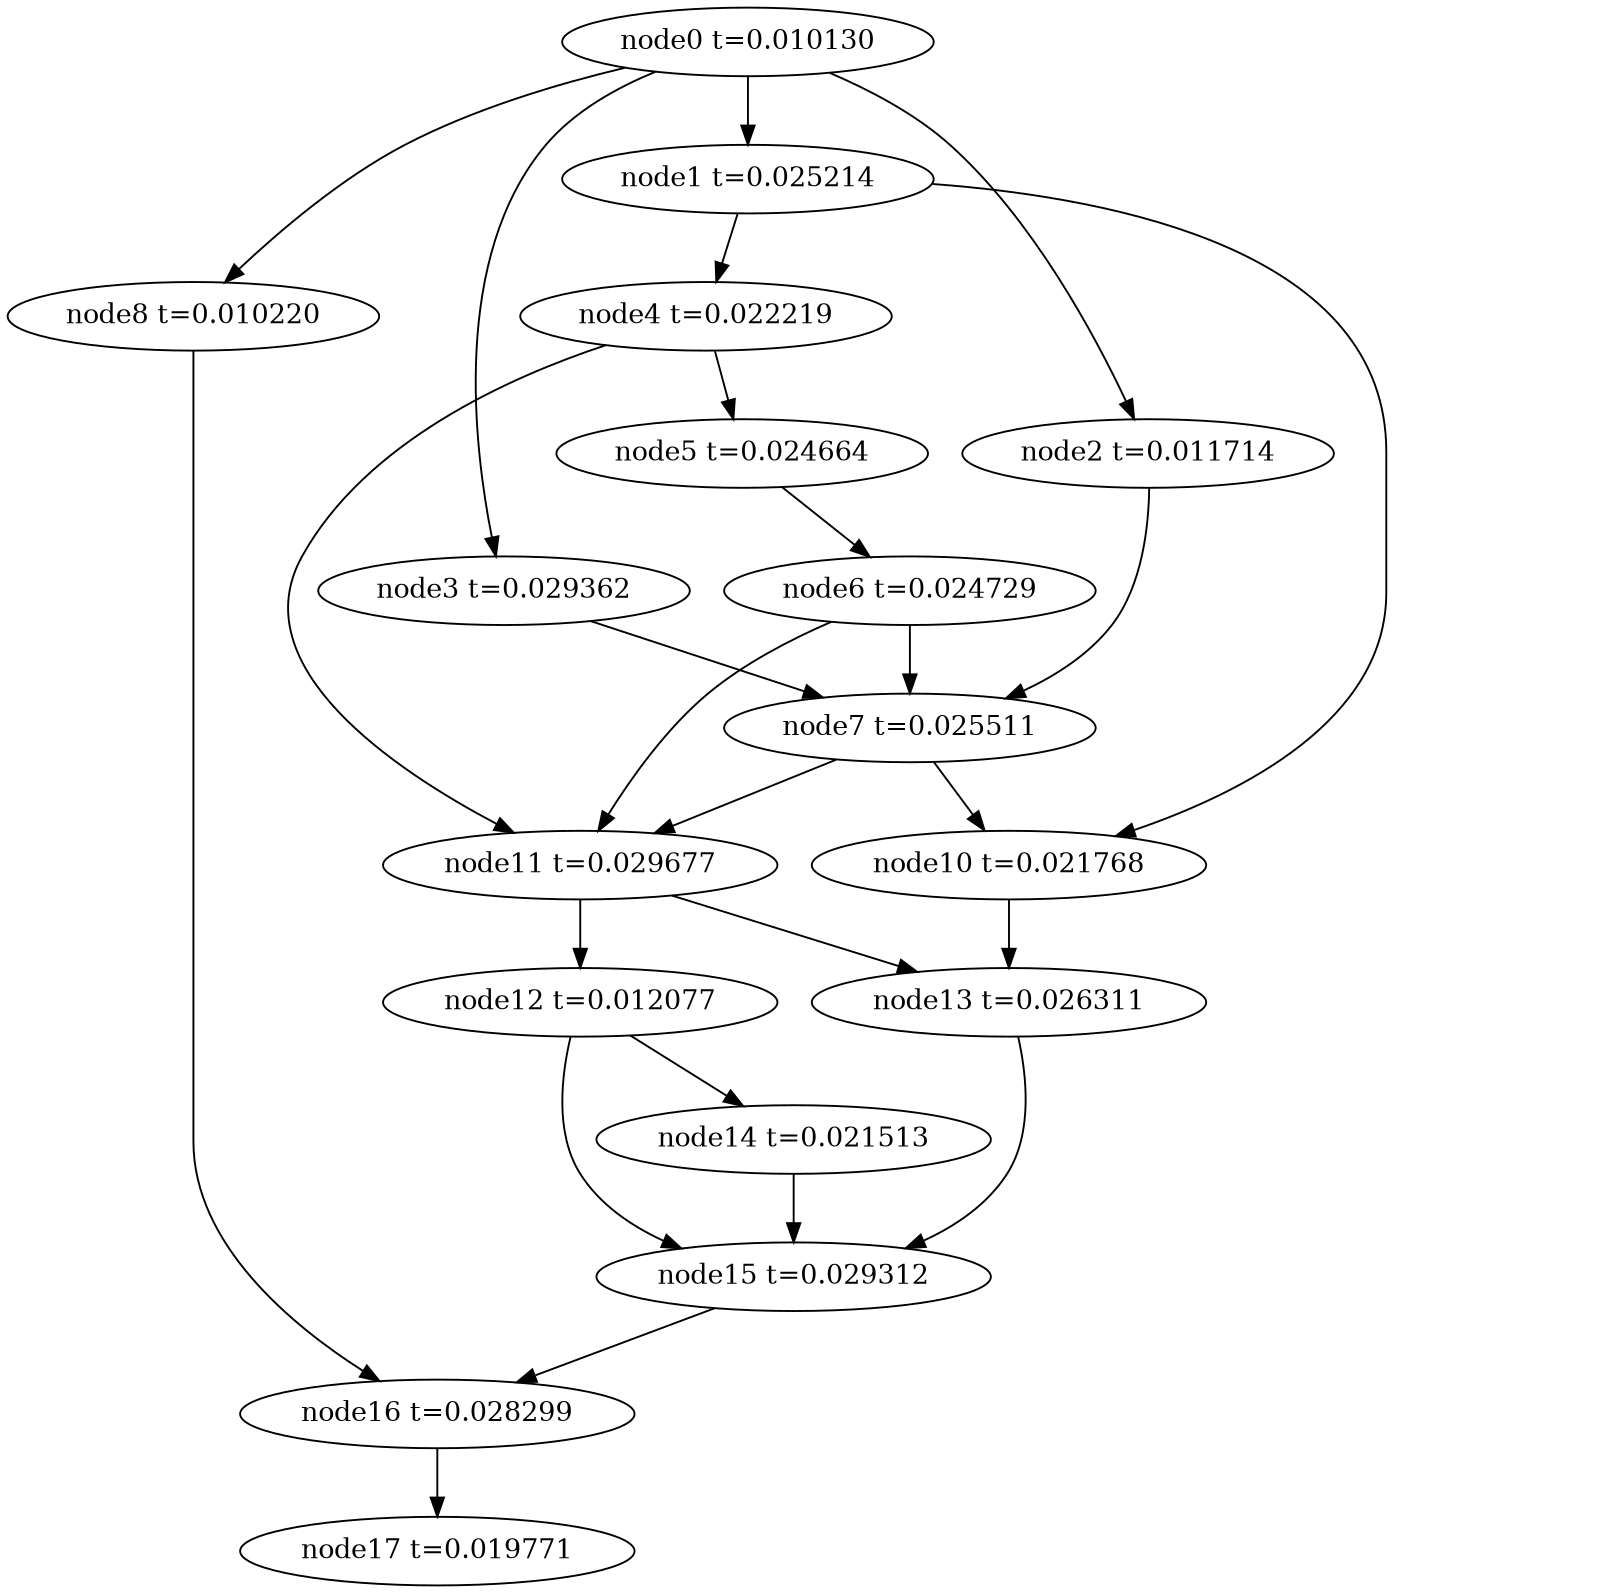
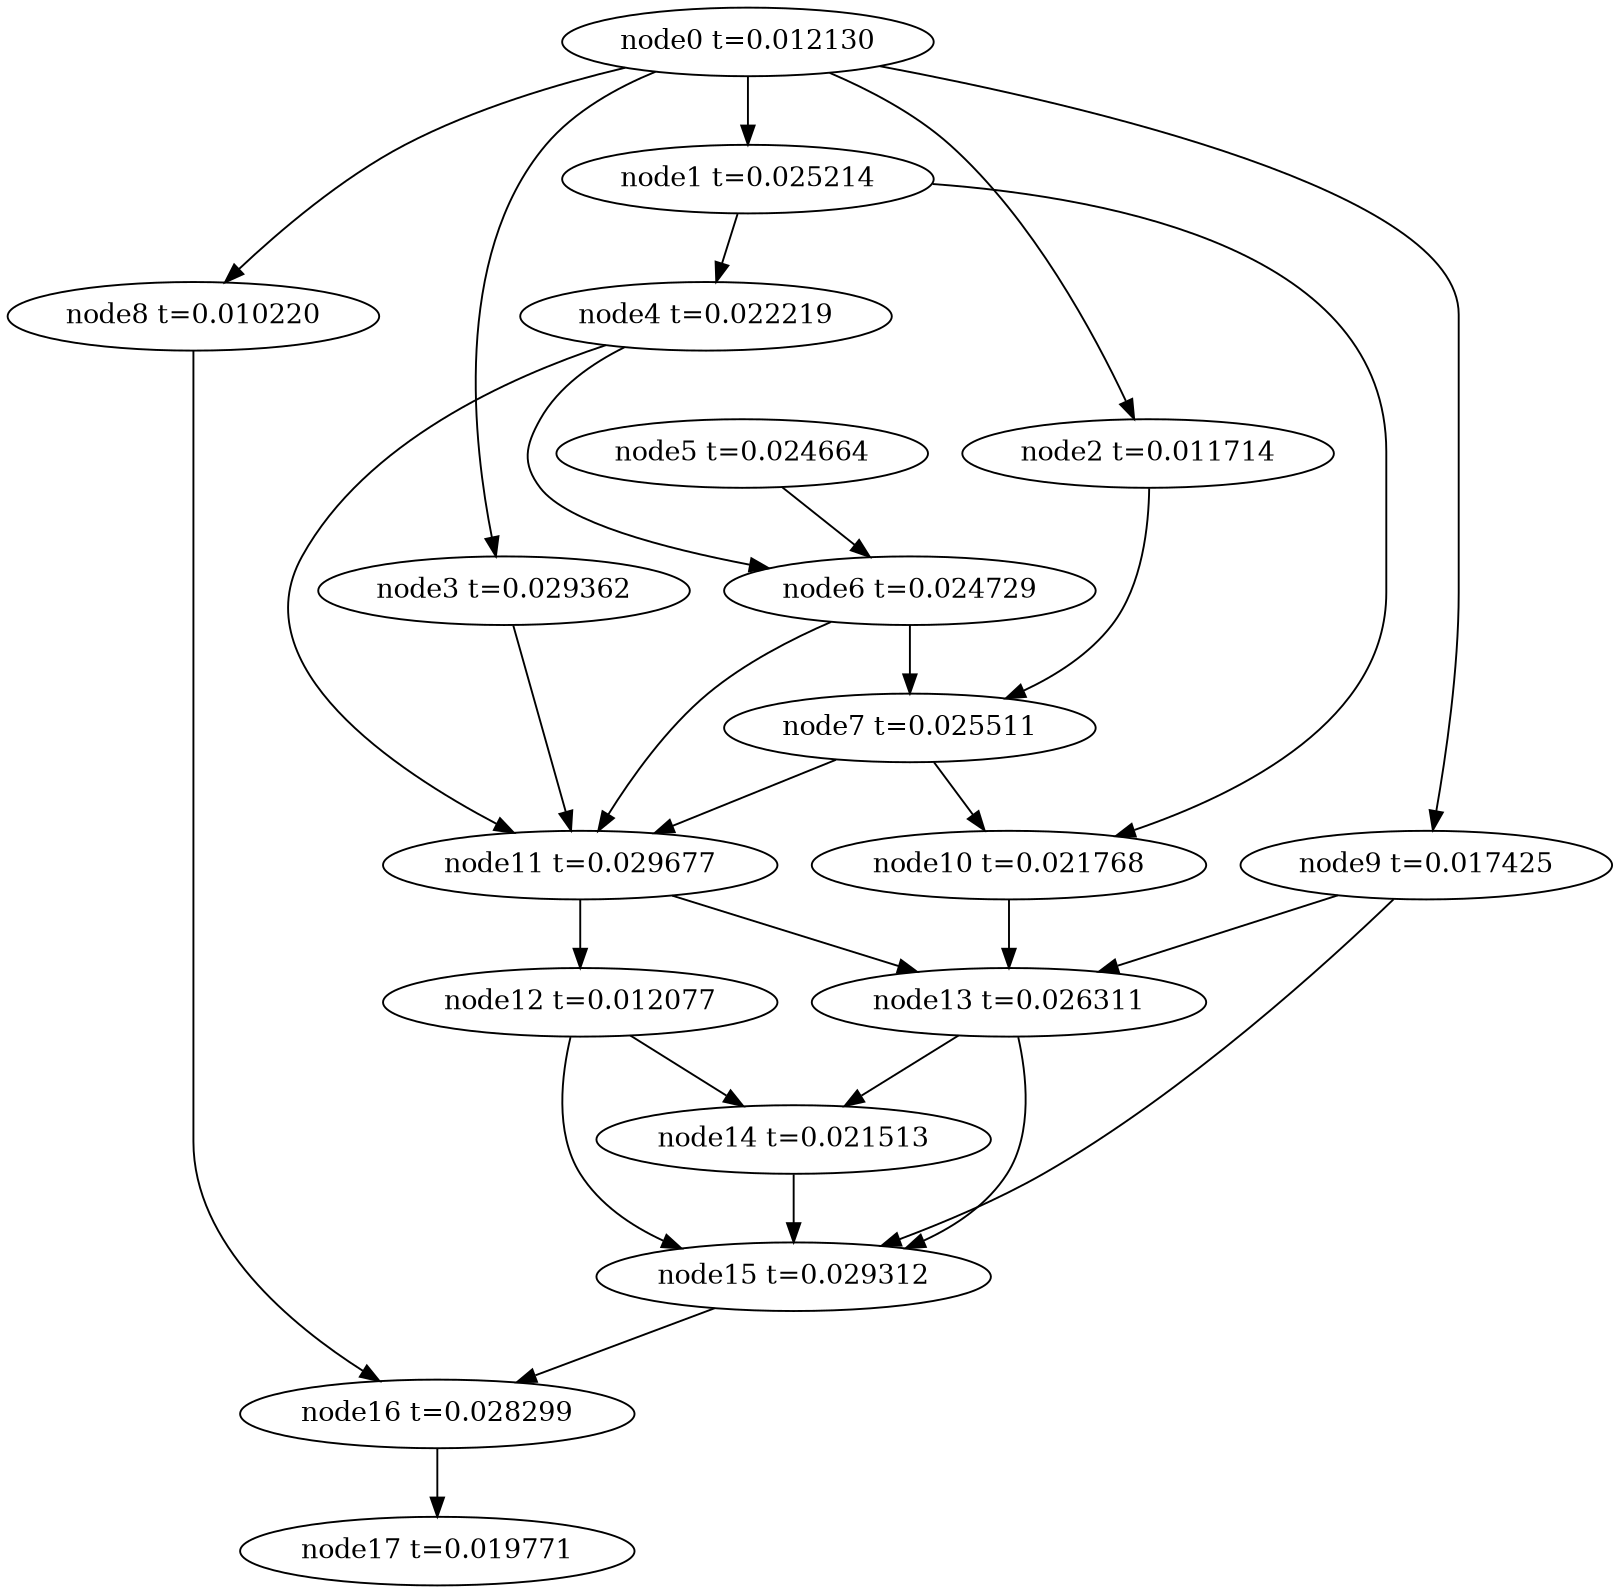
node "node0 t=0.010130": label "node0 t=0.010130" -> "node0 t=0.012130"
edge "node4 t=0.022219" -> "node5 t=0.024664": now "node4 t=0.022219" -> "node6 t=0.024729"
edge "node3 t=0.029362" -> "node7 t=0.025511": now "node3 t=0.029362" -> "node11 t=0.029677"
node "node9 t=0.017425": added
edge "node13 t=0.026311" -> "node14 t=0.021513": added
